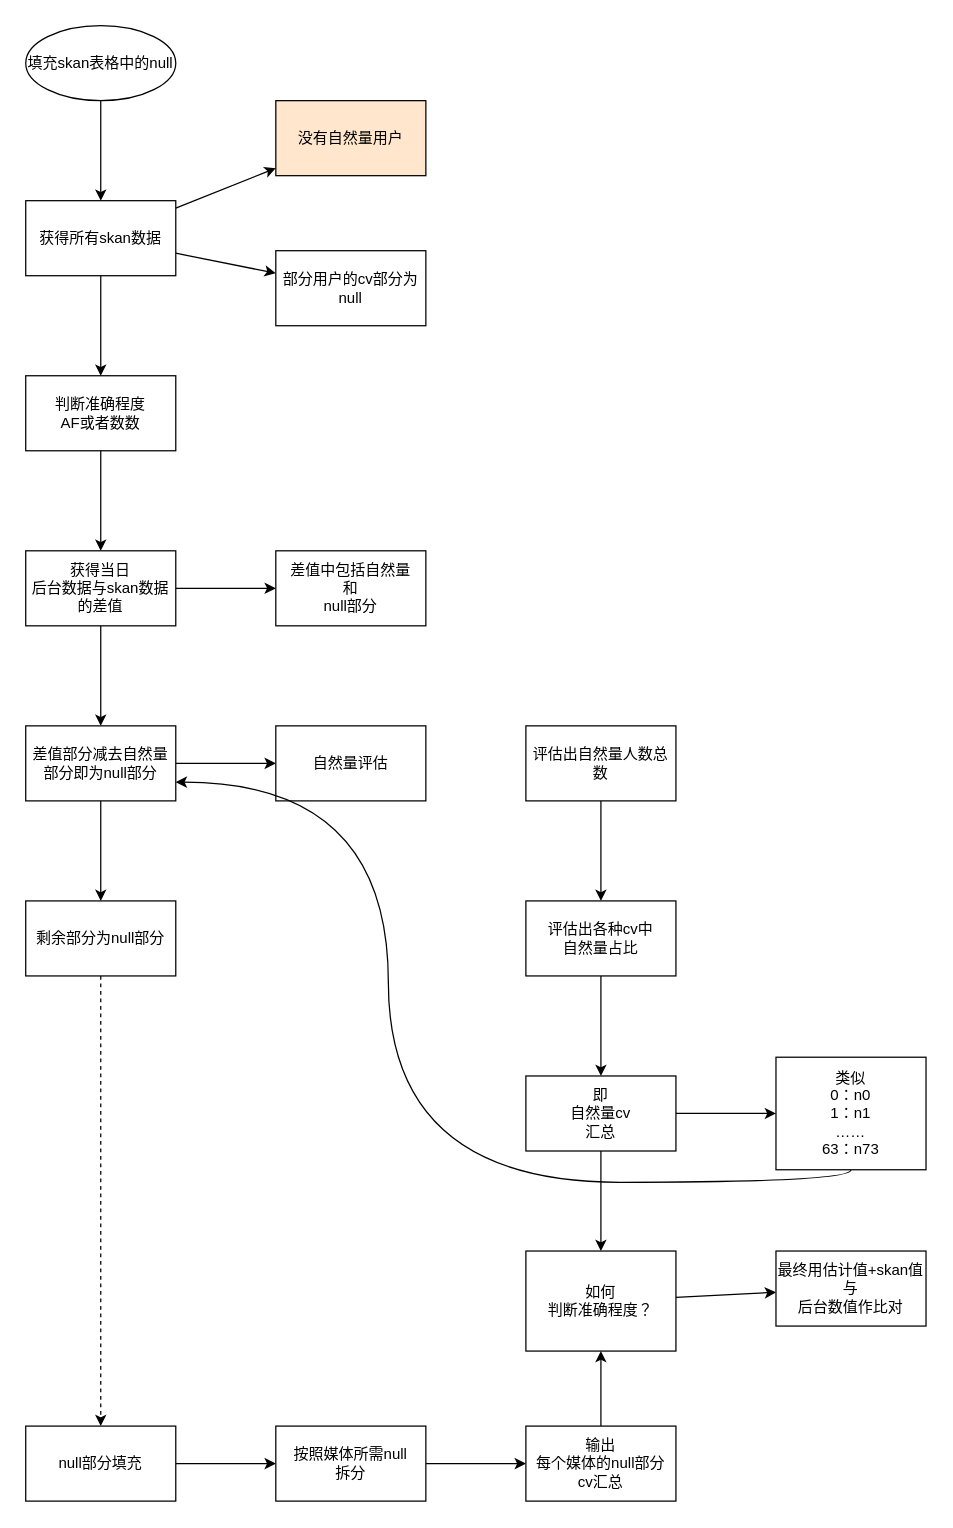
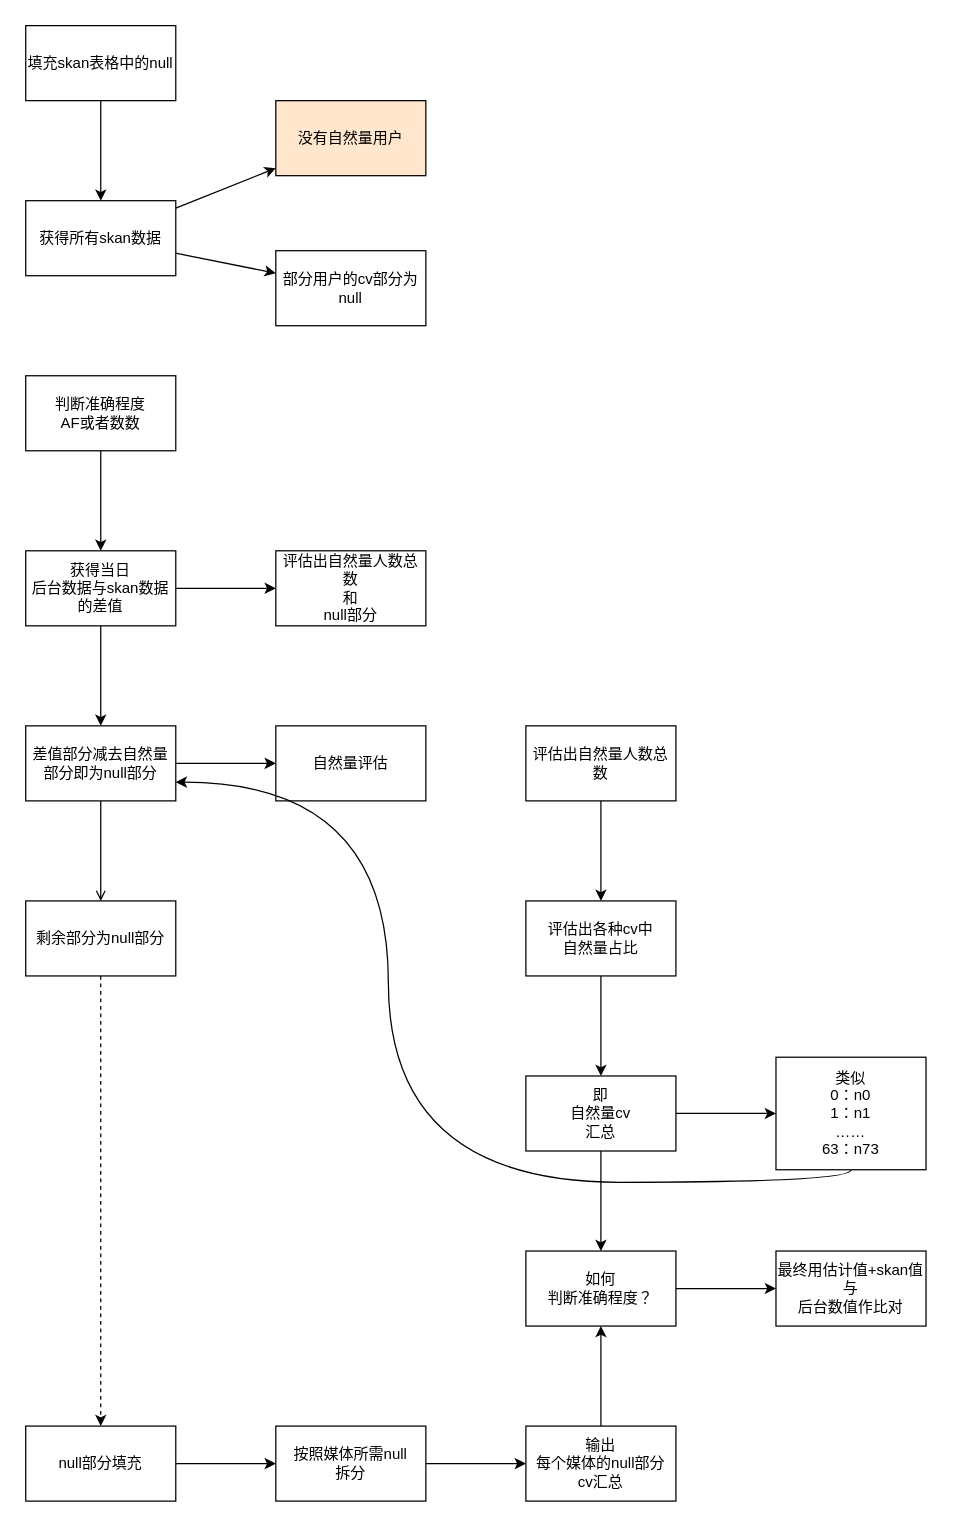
node "填充skan表格中的null": shape ellipse -> rectangle
edge "获得所有skan数据" -> "判断准确程度 AF或者数数": removed
node "差值中包括自然量 和 null部分": label "差值中包括自然量 和 null部分" -> "评估出自然量人数总数 和 null部分"
edge "差值部分减去自然量部分即为null部分" -> "剩余部分为null部分": arrowhead classic -> open
node "如何 判断准确程度？": size 150x100 -> 150x75
